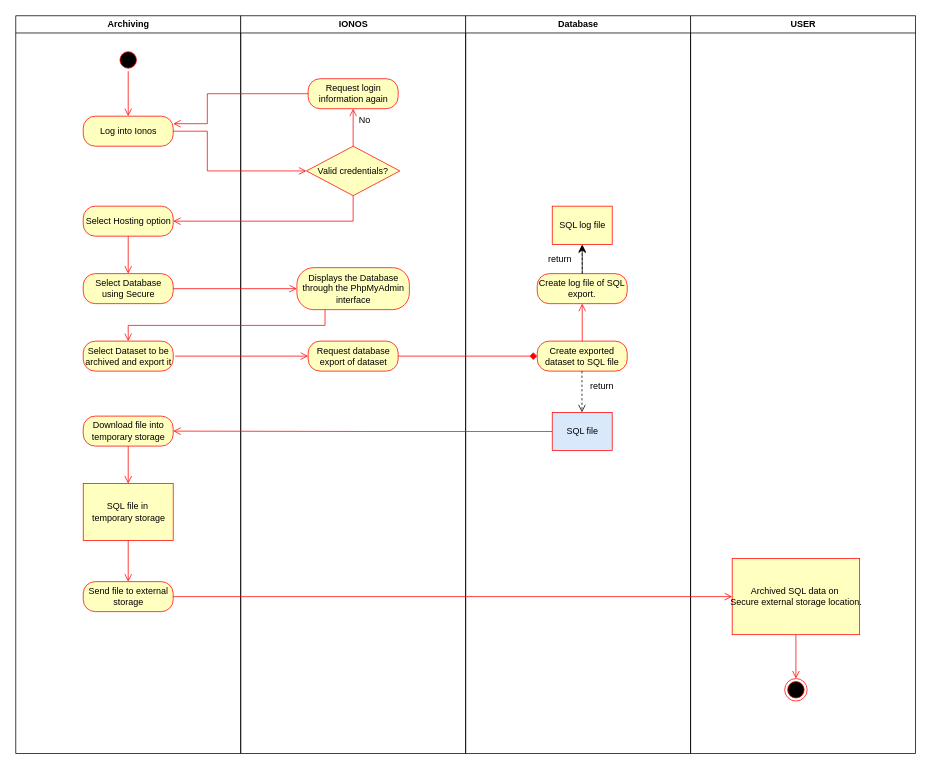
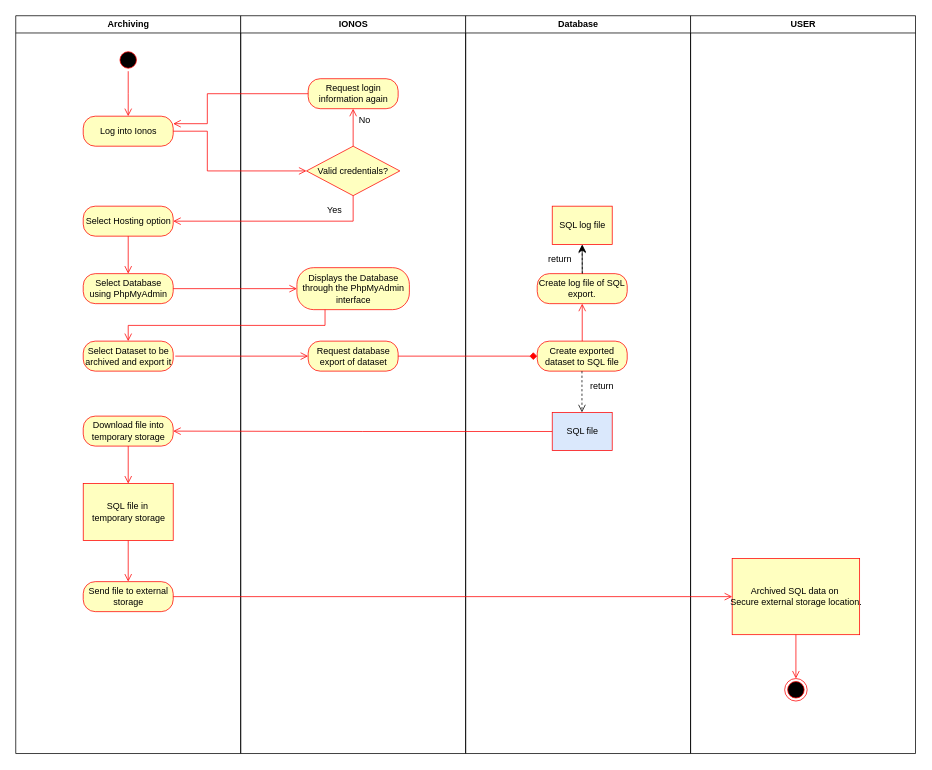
node "Yes": added
node "Select Database using Secure": label "Select Database using Secure" -> "Select Database using PhpMyAdmin"
